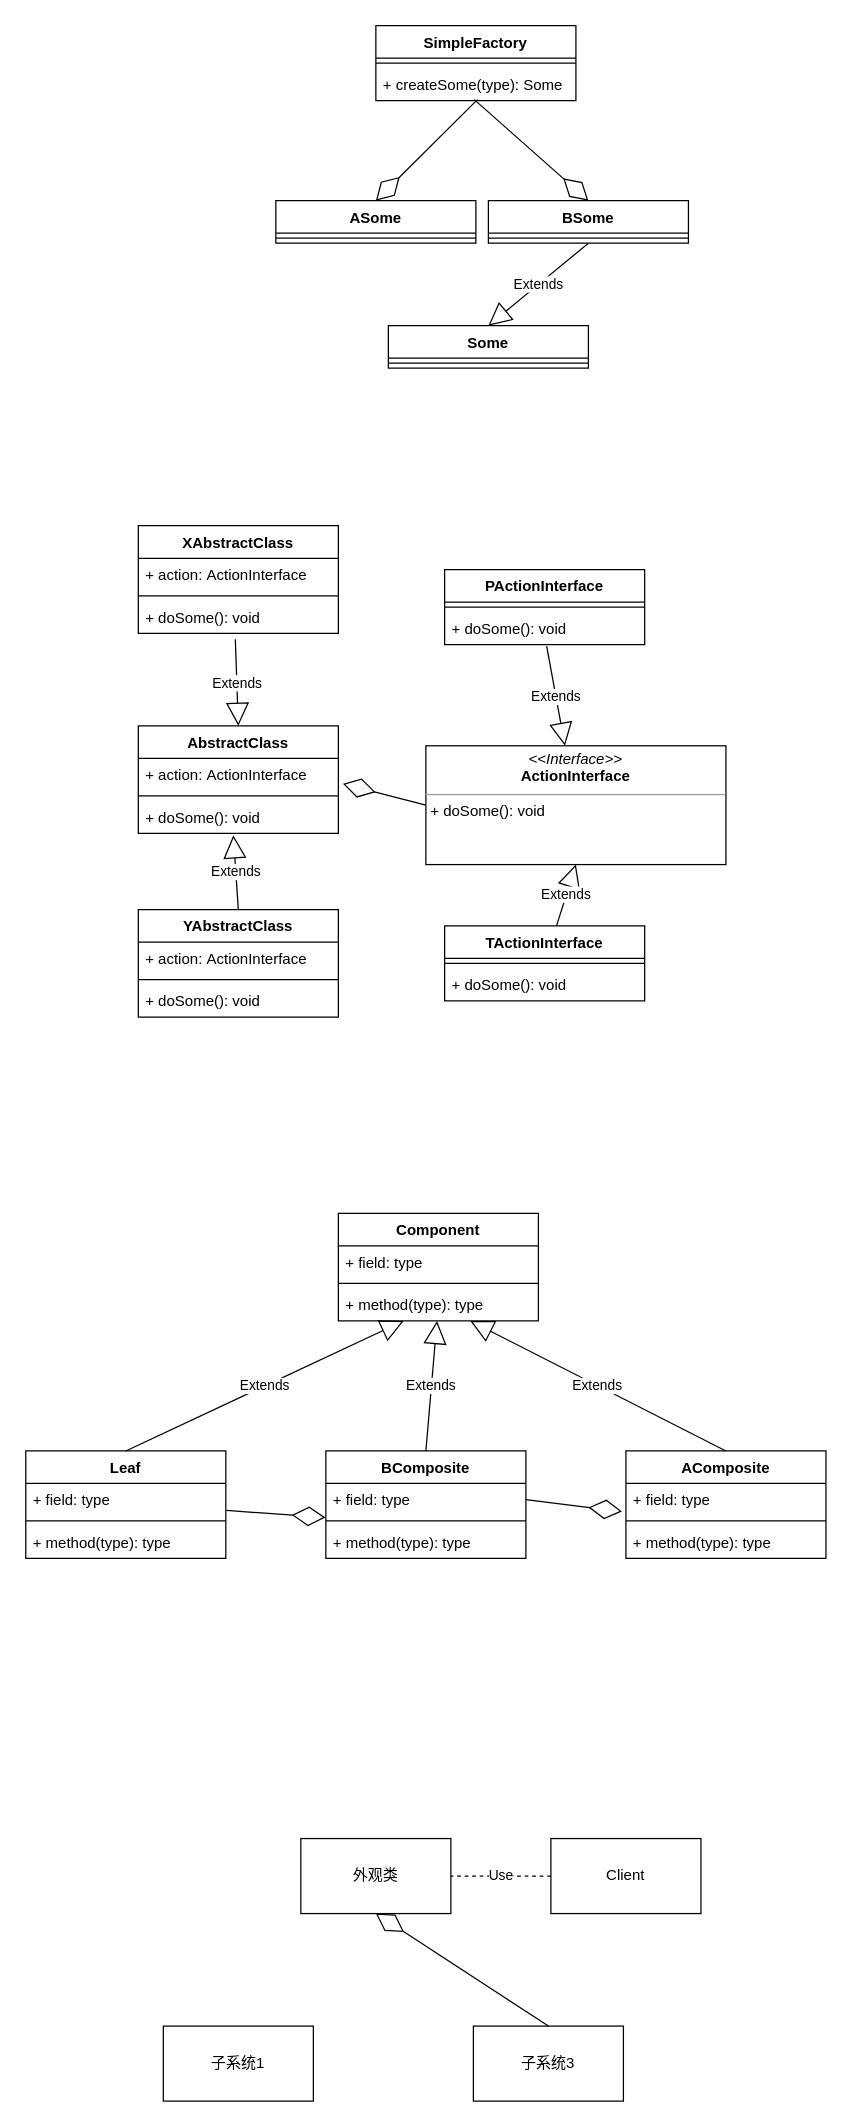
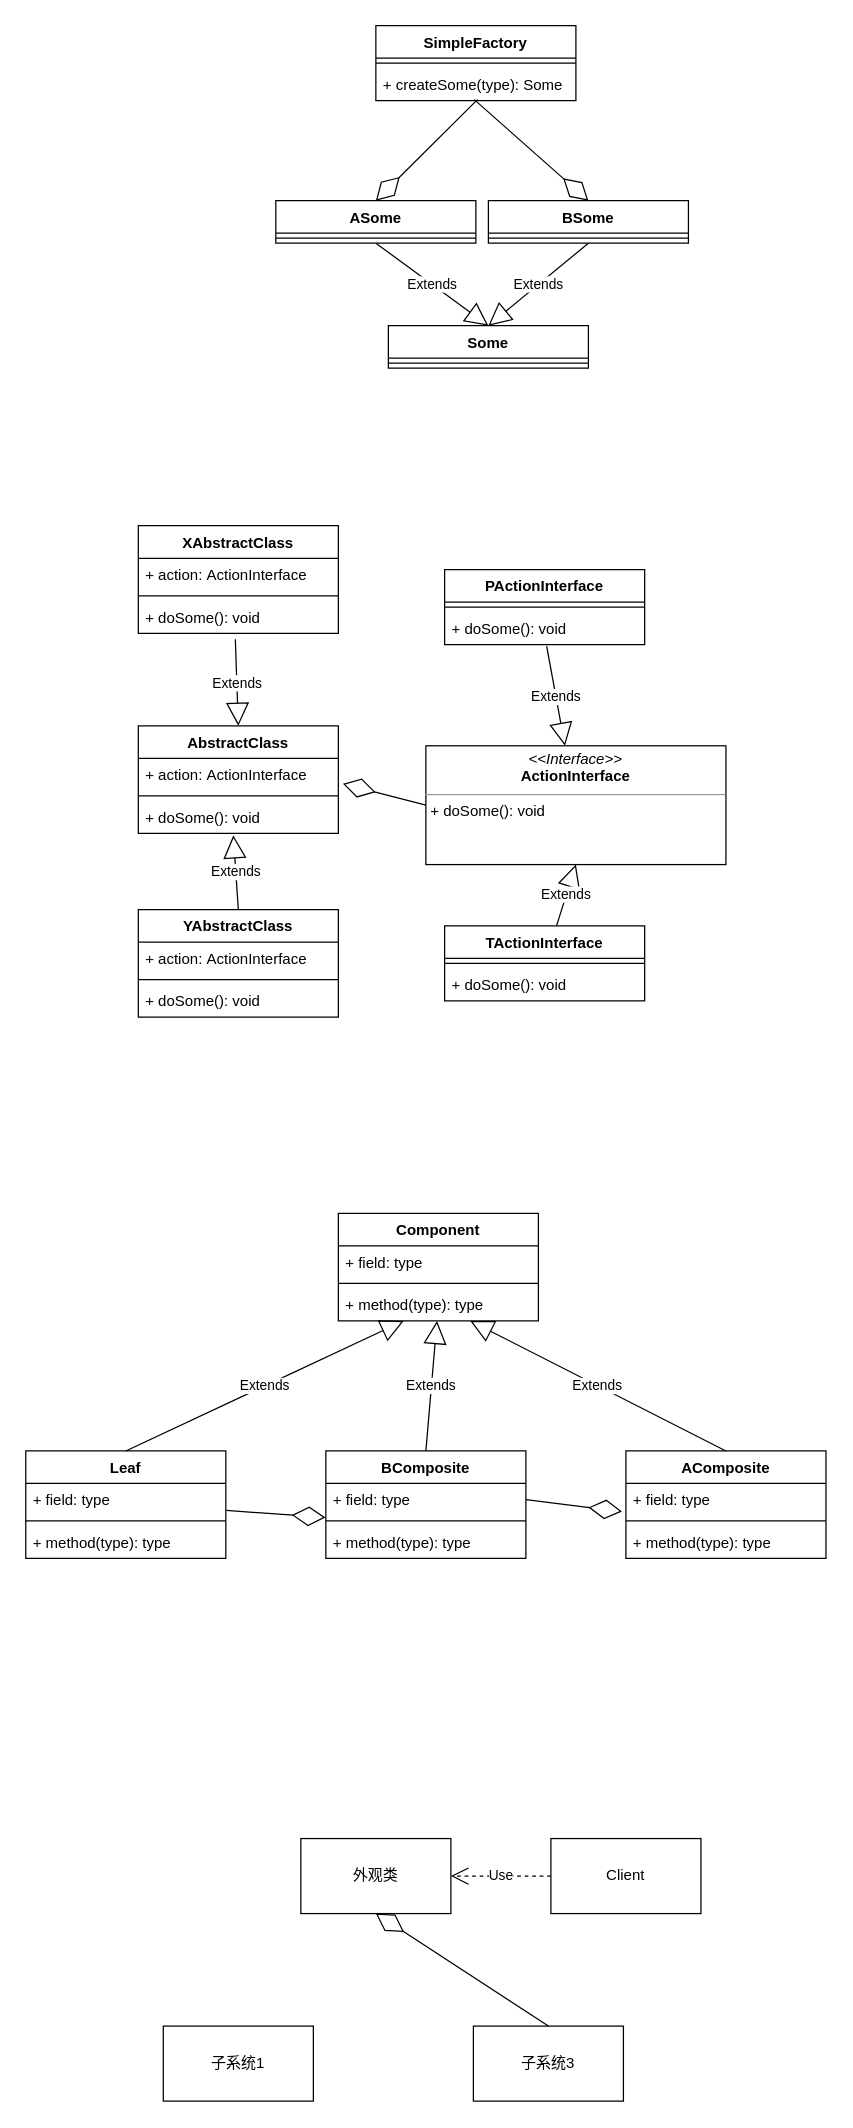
edge "ASome" -> "Some": added, label "Extends"
edge "外观类" -- "Client": arrowhead none -> open
